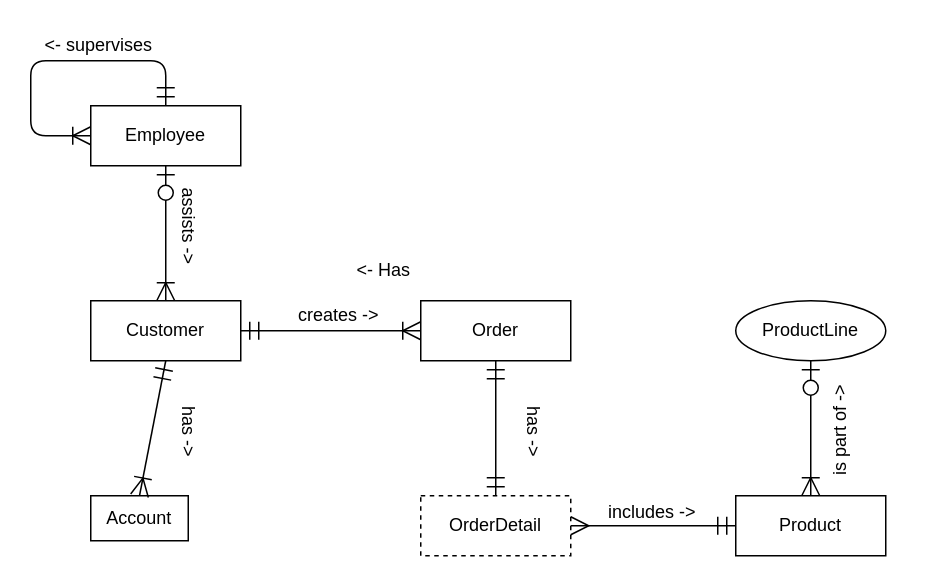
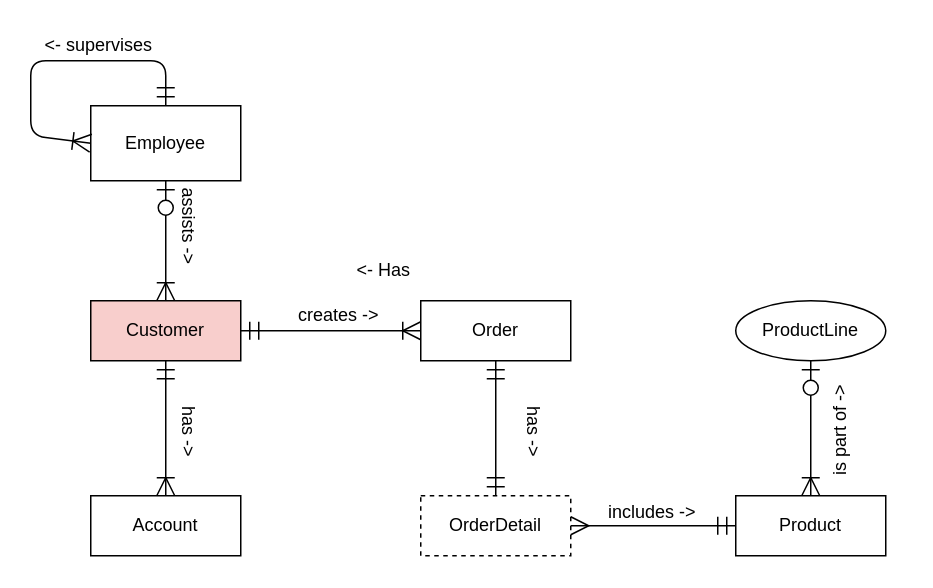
node "Employee": size 150x60 -> 150x75
node "Customer": fillcolor #ffffff -> #f8cecc
node "Account": size 98x45 -> 150x60
